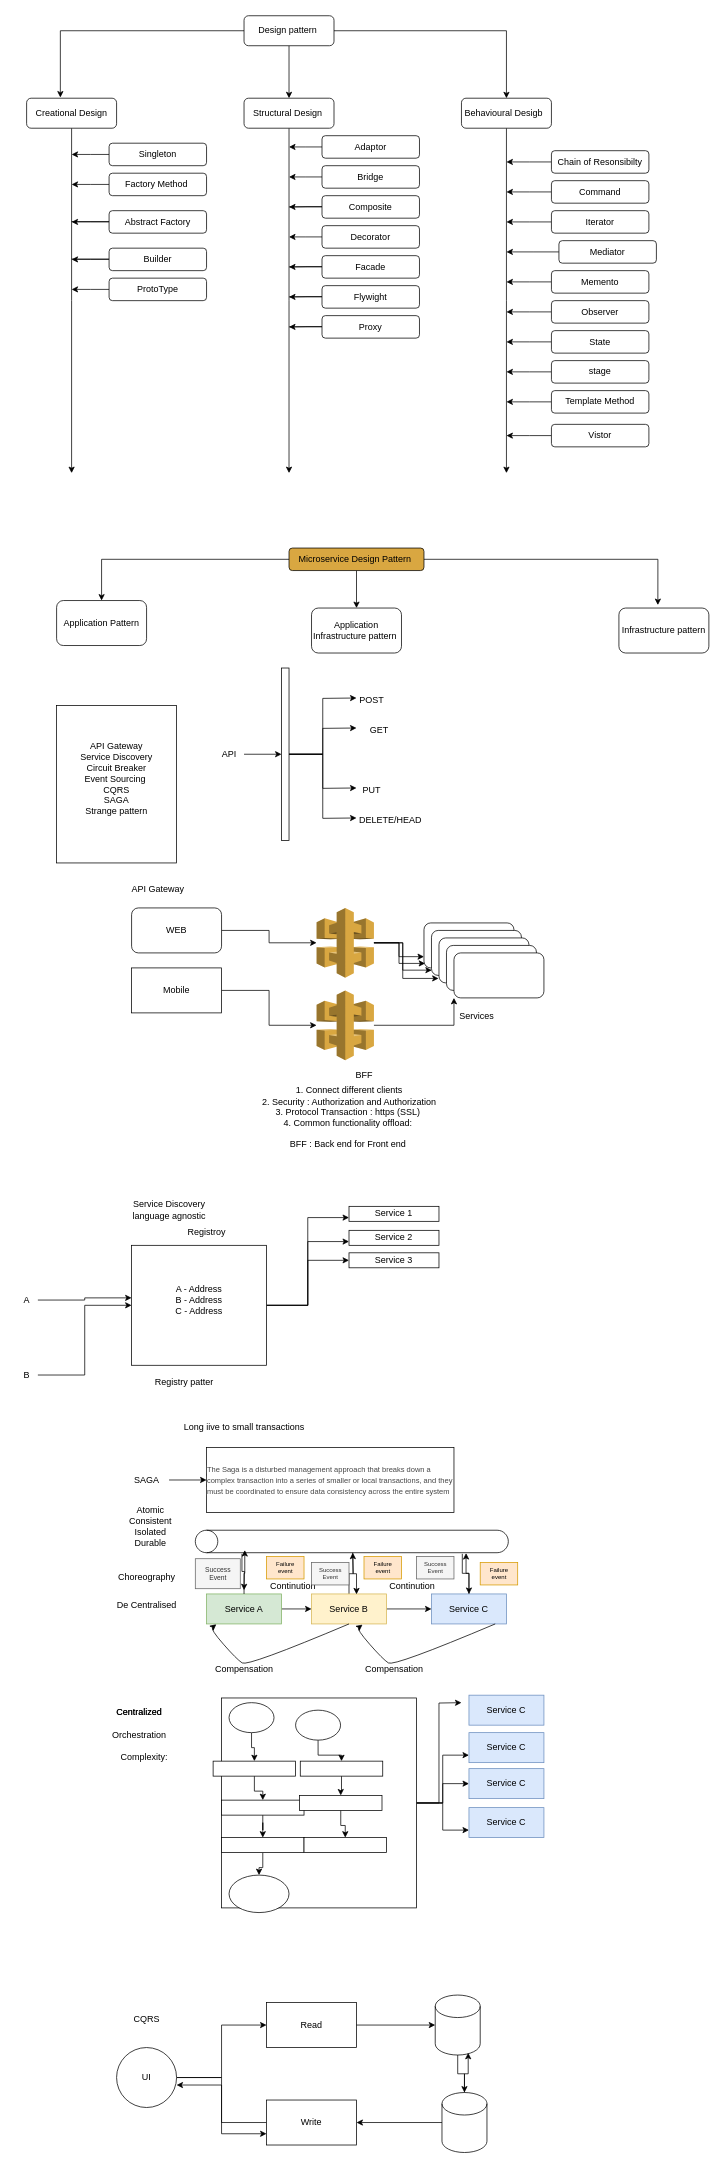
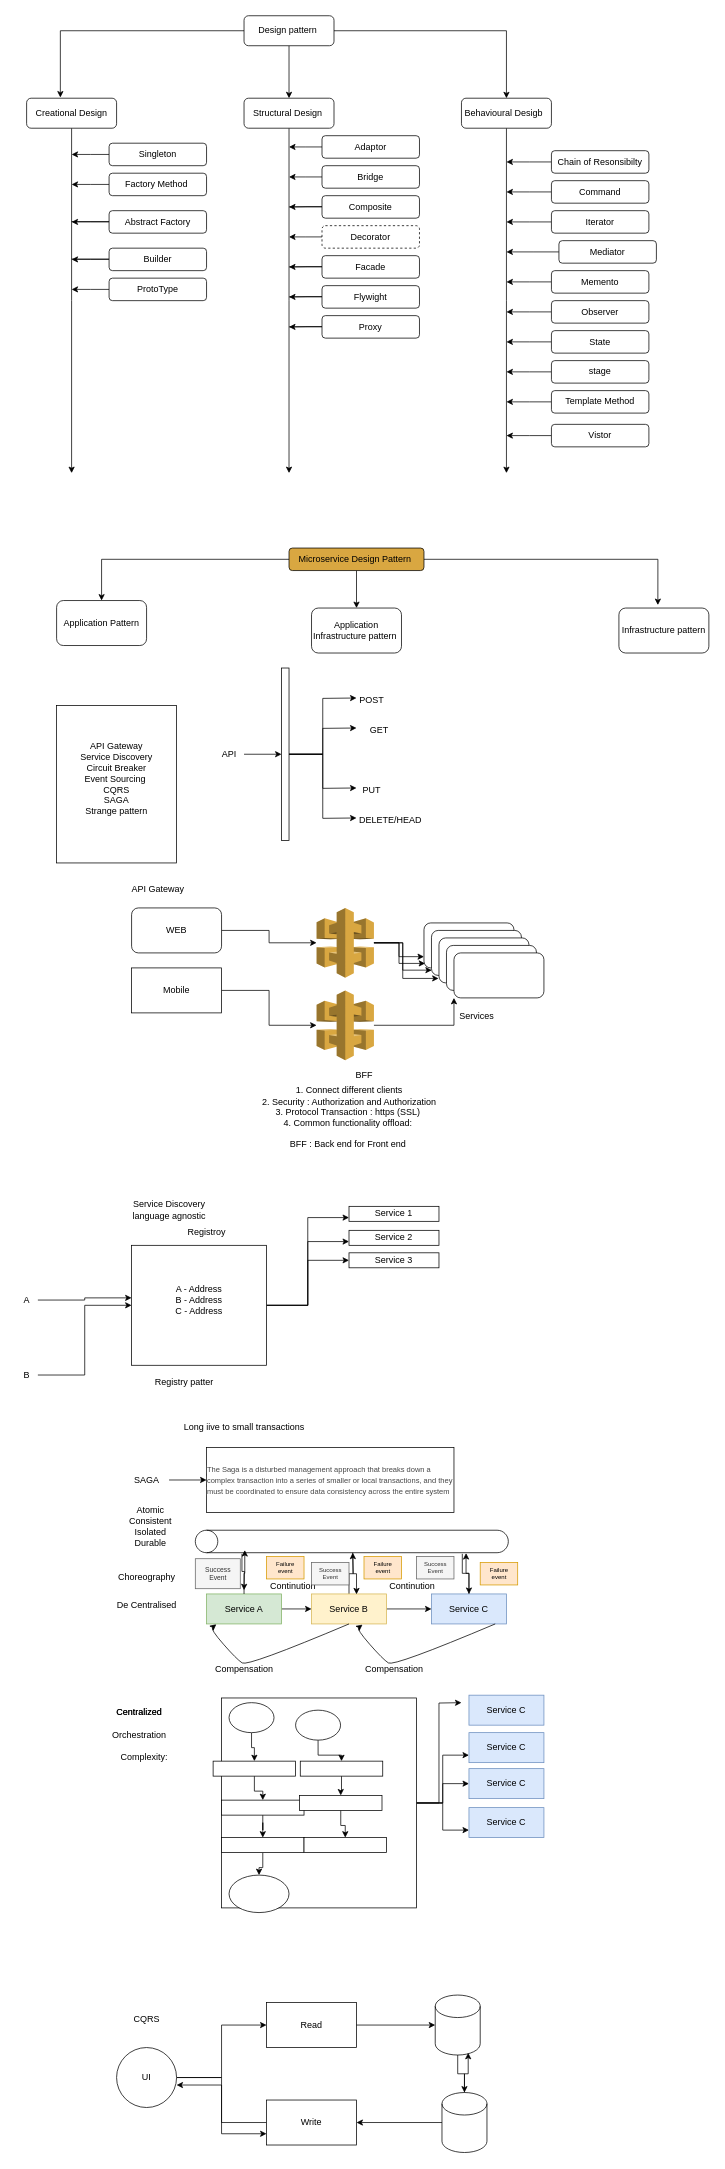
node "Decorator": style solid -> dashed
